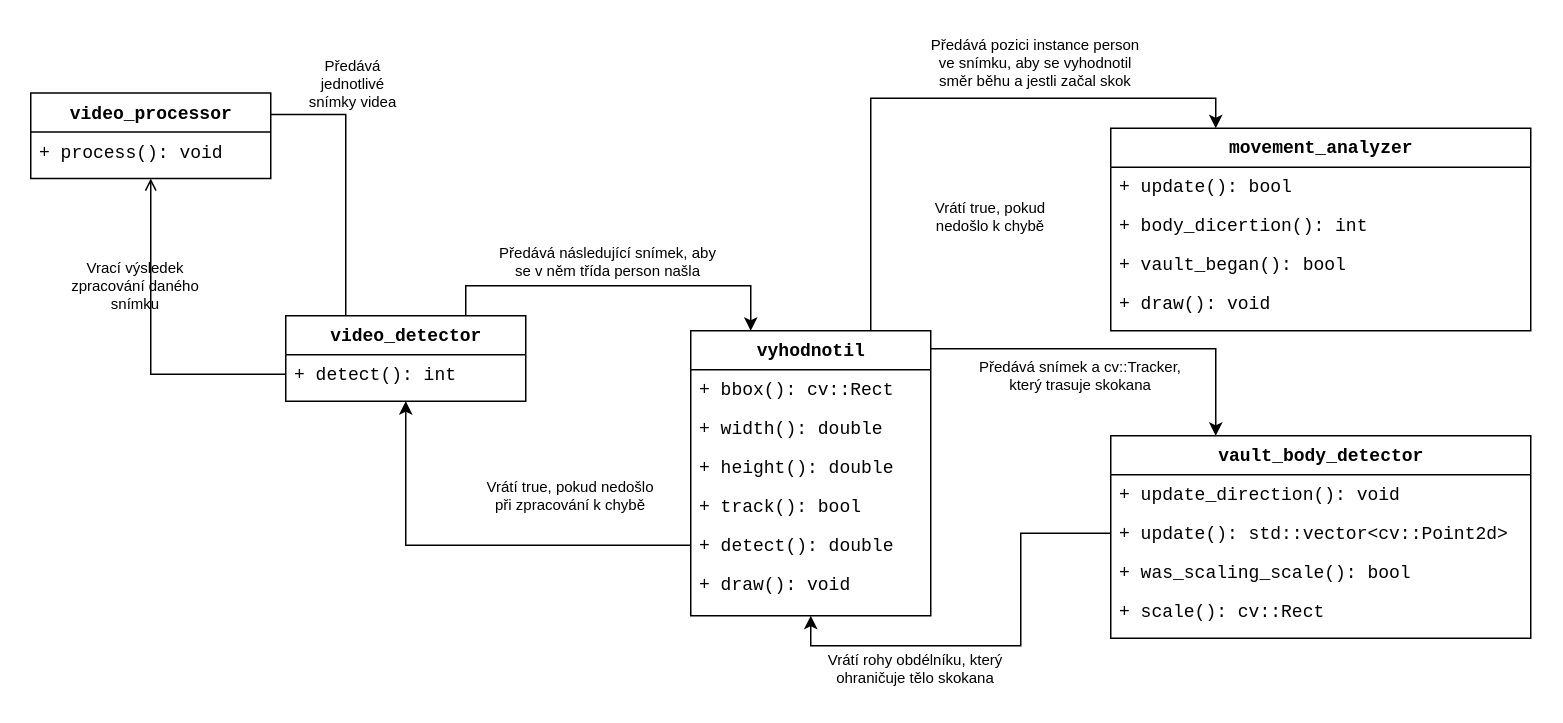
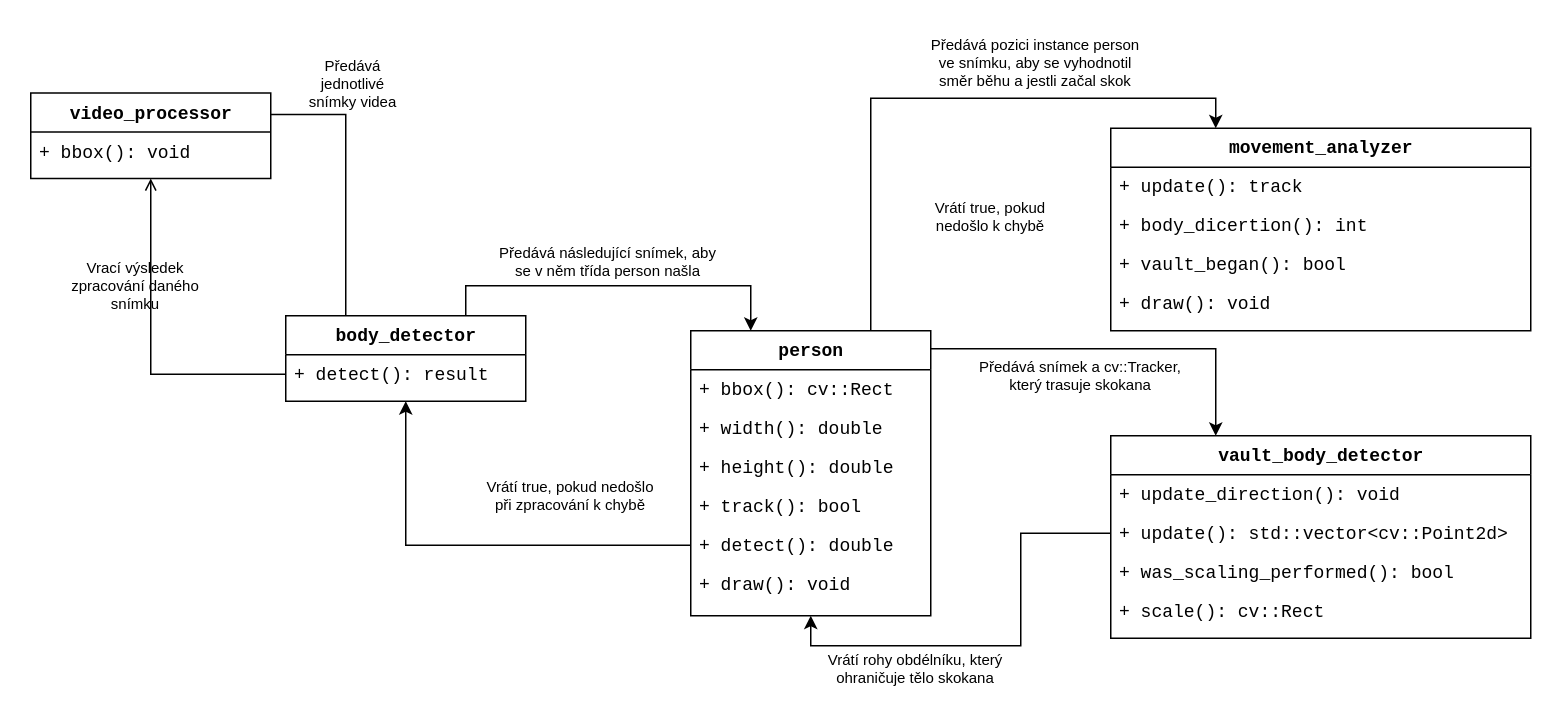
node "+ process(): void": label "+ process(): void" -> "+ bbox(): void"
node "+ update(): bool": label "+ update(): bool" -> "+ update(): track"
node "video_detector": label "video_detector" -> "body_detector"
node "vyhodnotil": label "vyhodnotil" -> "person"
node "+ detect(): int": label "+ detect(): int" -> "+ detect(): result"
node "+ was_scaling_scale(): bool": label "+ was_scaling_scale(): bool" -> "+ was_scaling_performed(): bool"
